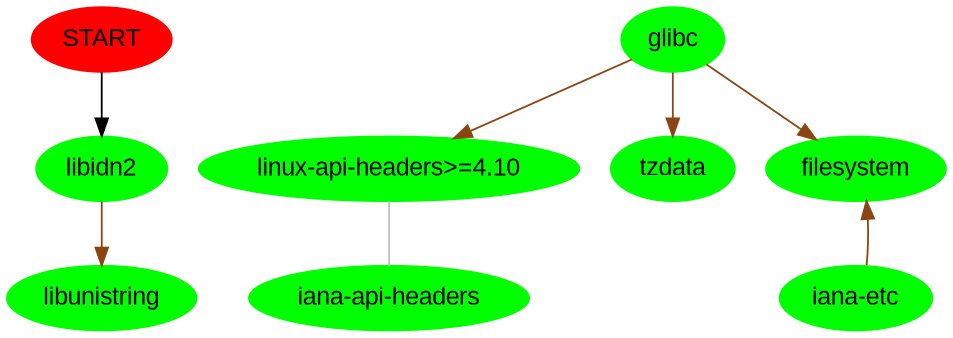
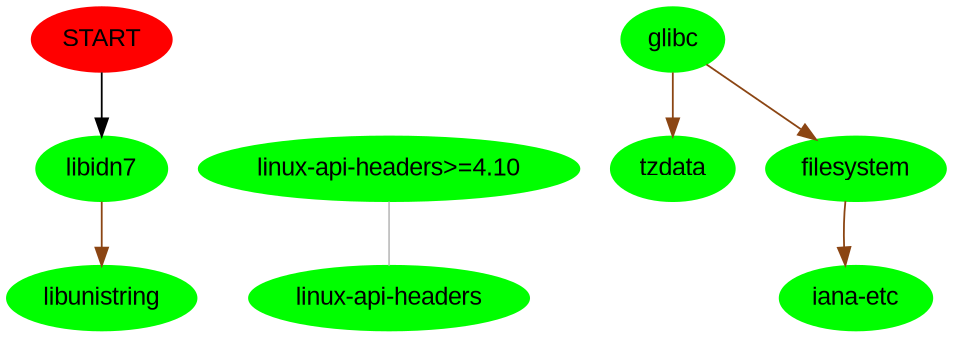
edge "glibc" -> "linux-api-headers>=4.10": removed
node "libidn2": label "libidn2" -> "libidn7"
edge "iana-etc" -> "filesystem": reversed
node "iana-api-headers": label "iana-api-headers" -> "linux-api-headers"
